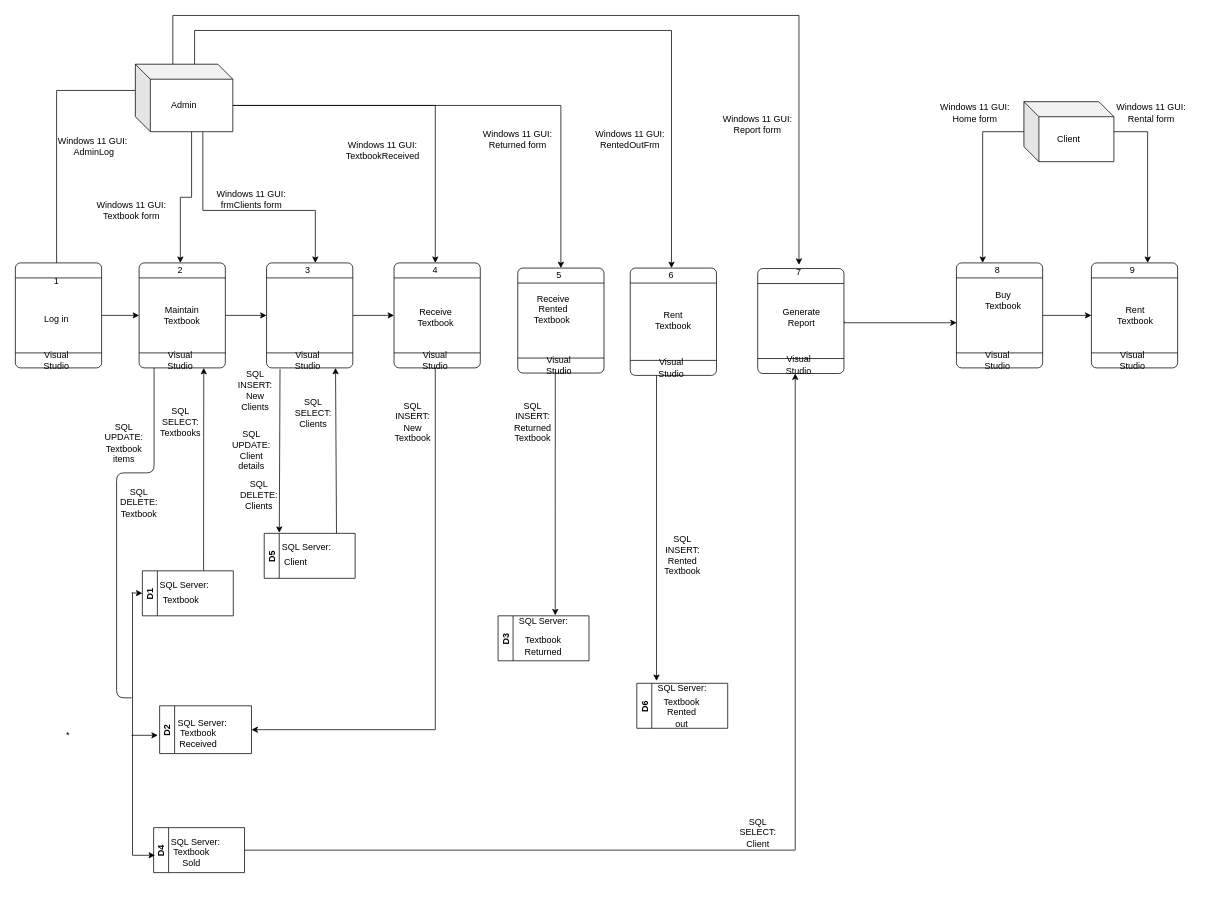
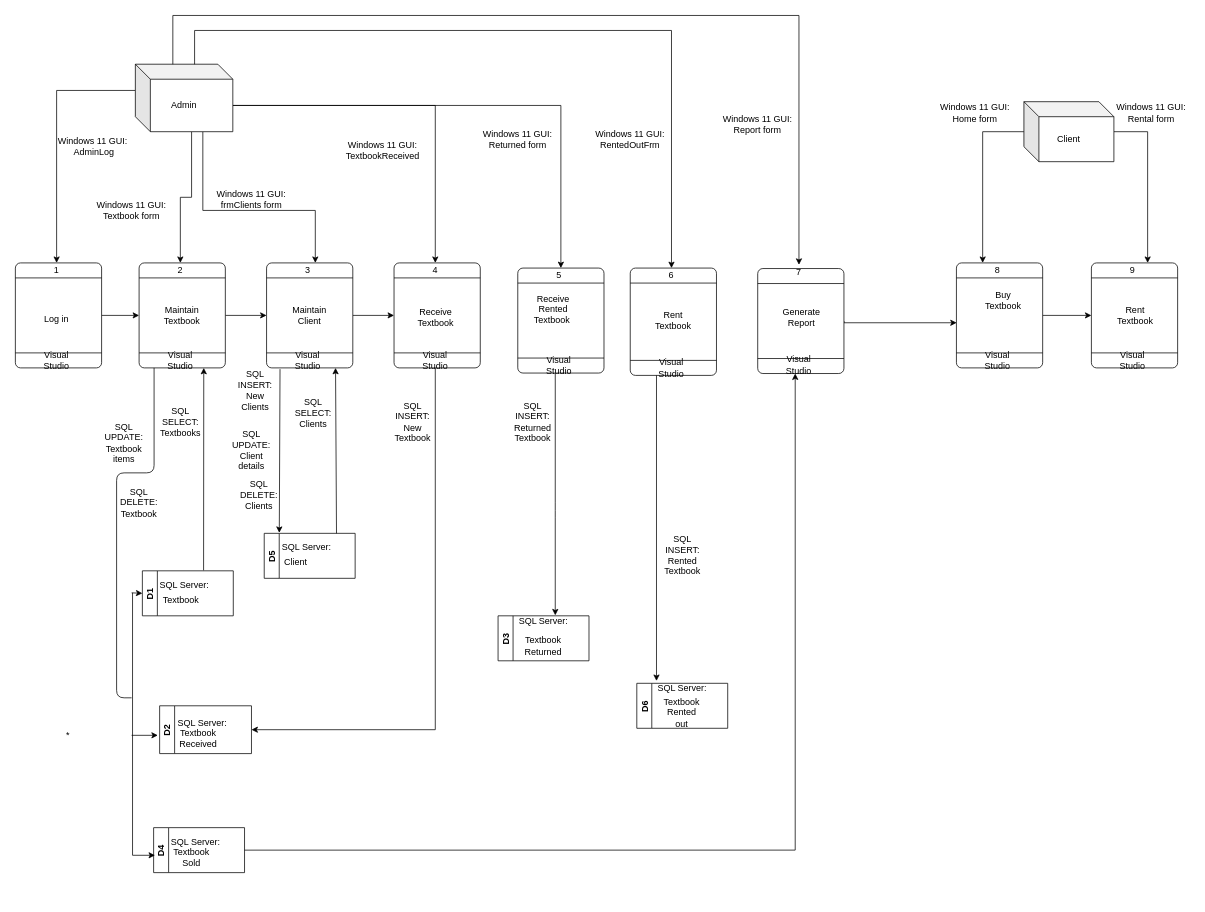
node "1": moved (57, 282) -> (57, 270)
node "Maintain Client": added
node "SQL SELECT: Client": removed
